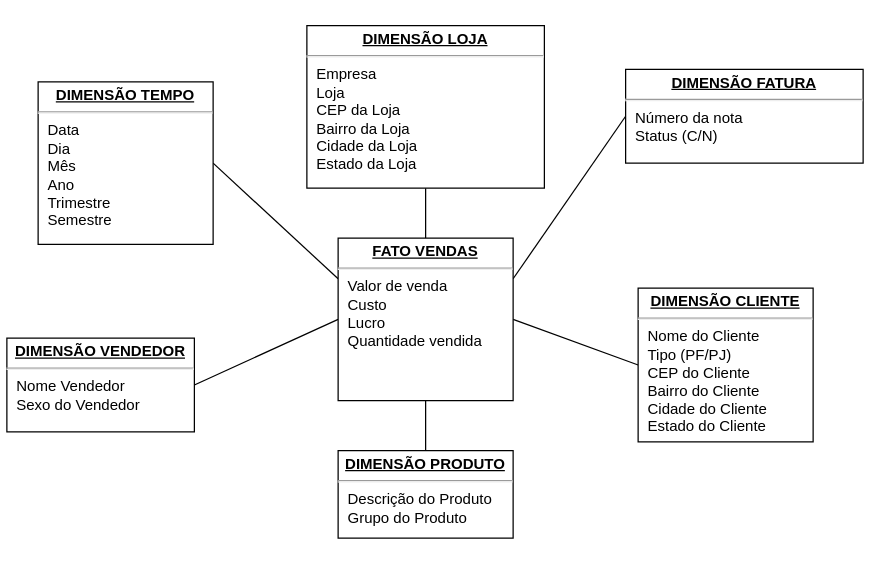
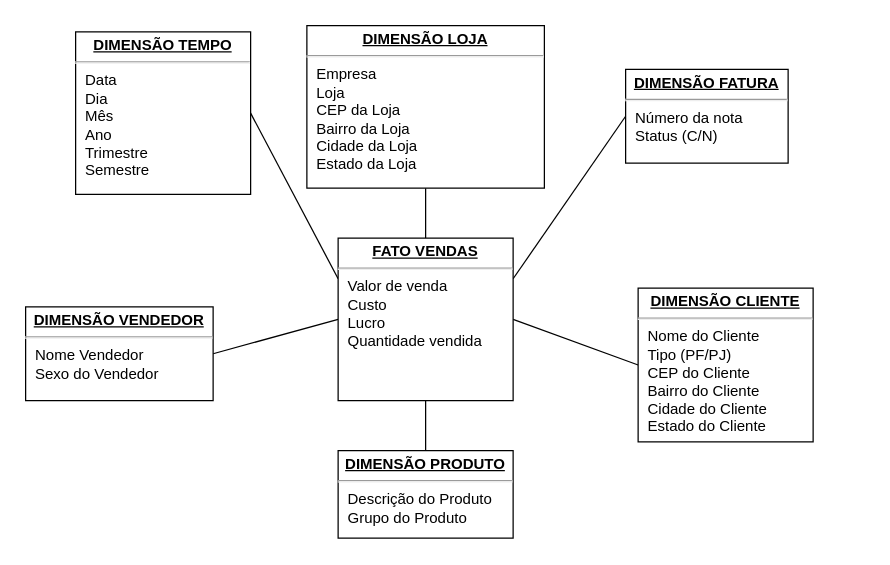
node "DIMENSÃO FATURA Número da nota Status (C/N)": size 238x94 -> 163x94
node "DIMENSÃO TEMPO Data Dia Mês Ano Trimestre Semestre": moved (126, 163) -> (163, 113)
node "DIMENSÃO VENDEDOR Nome Vendedor Sexo do Vendedor": moved (101, 385) -> (119, 354)
